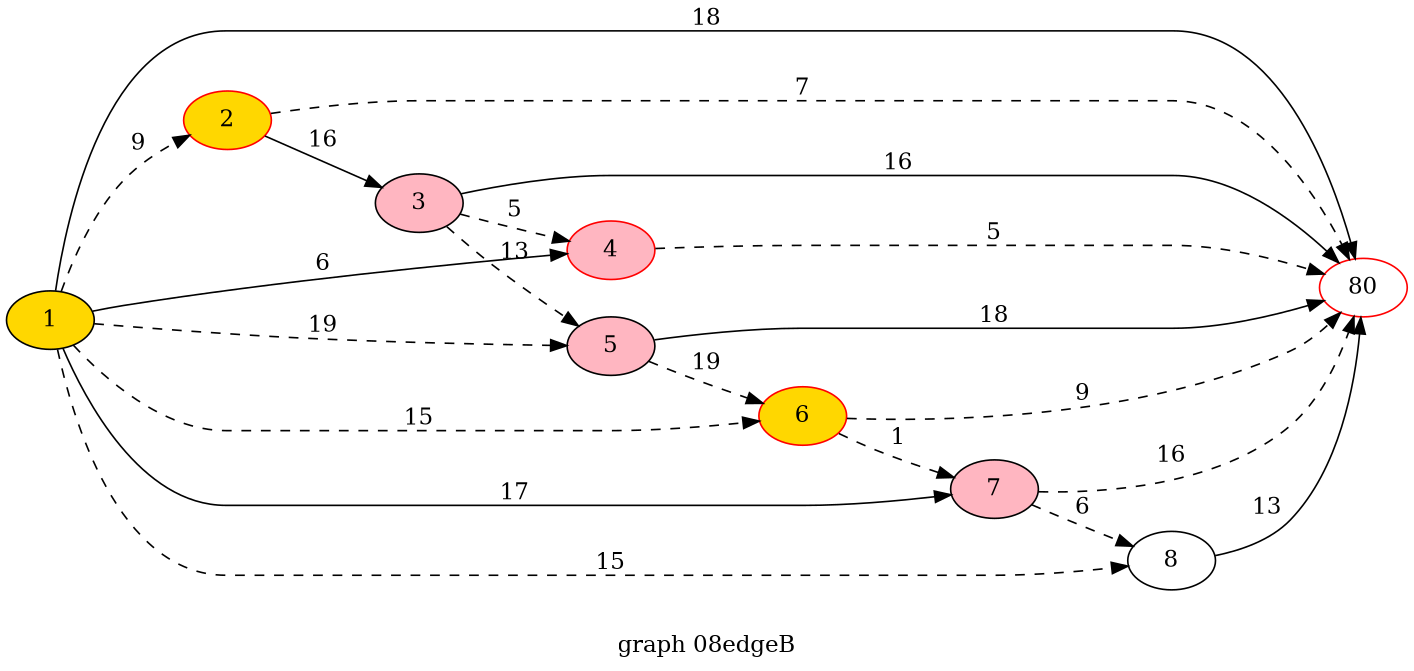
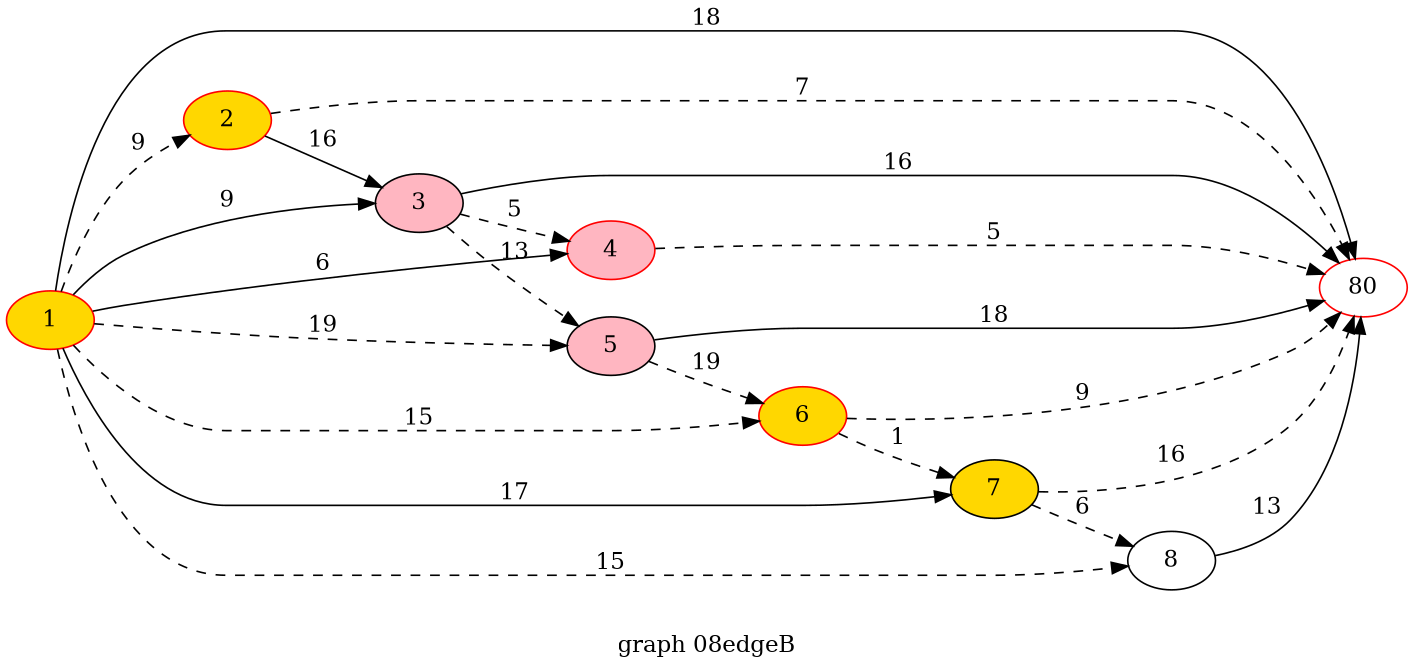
edge "1" -> "3": added, label "9"
node "1": color black -> red
node "7": fillcolor lightpink -> gold
